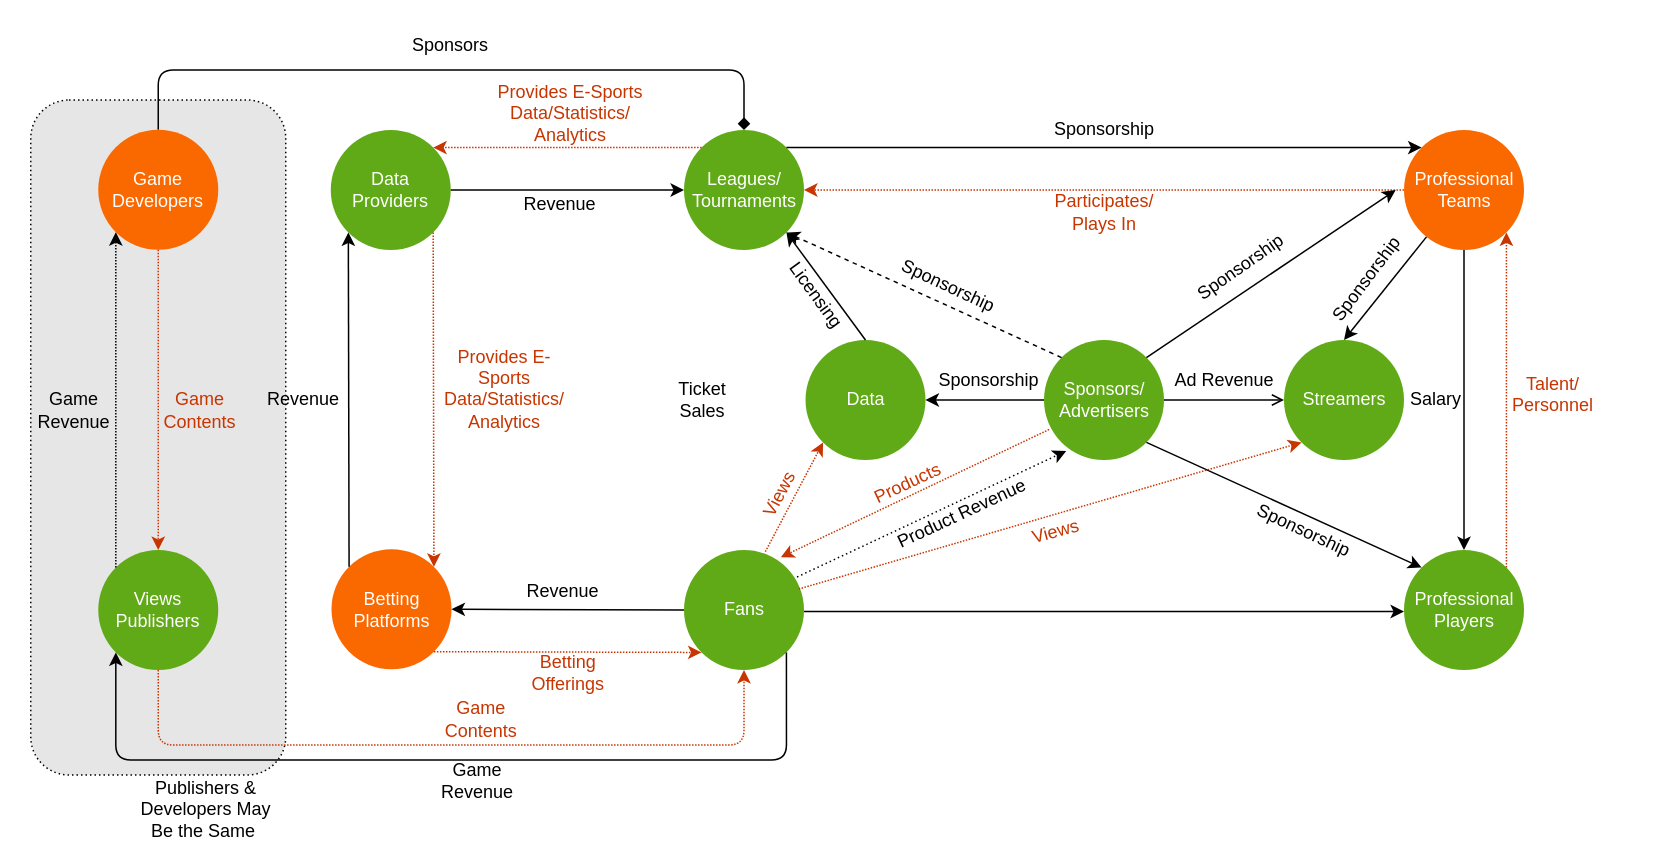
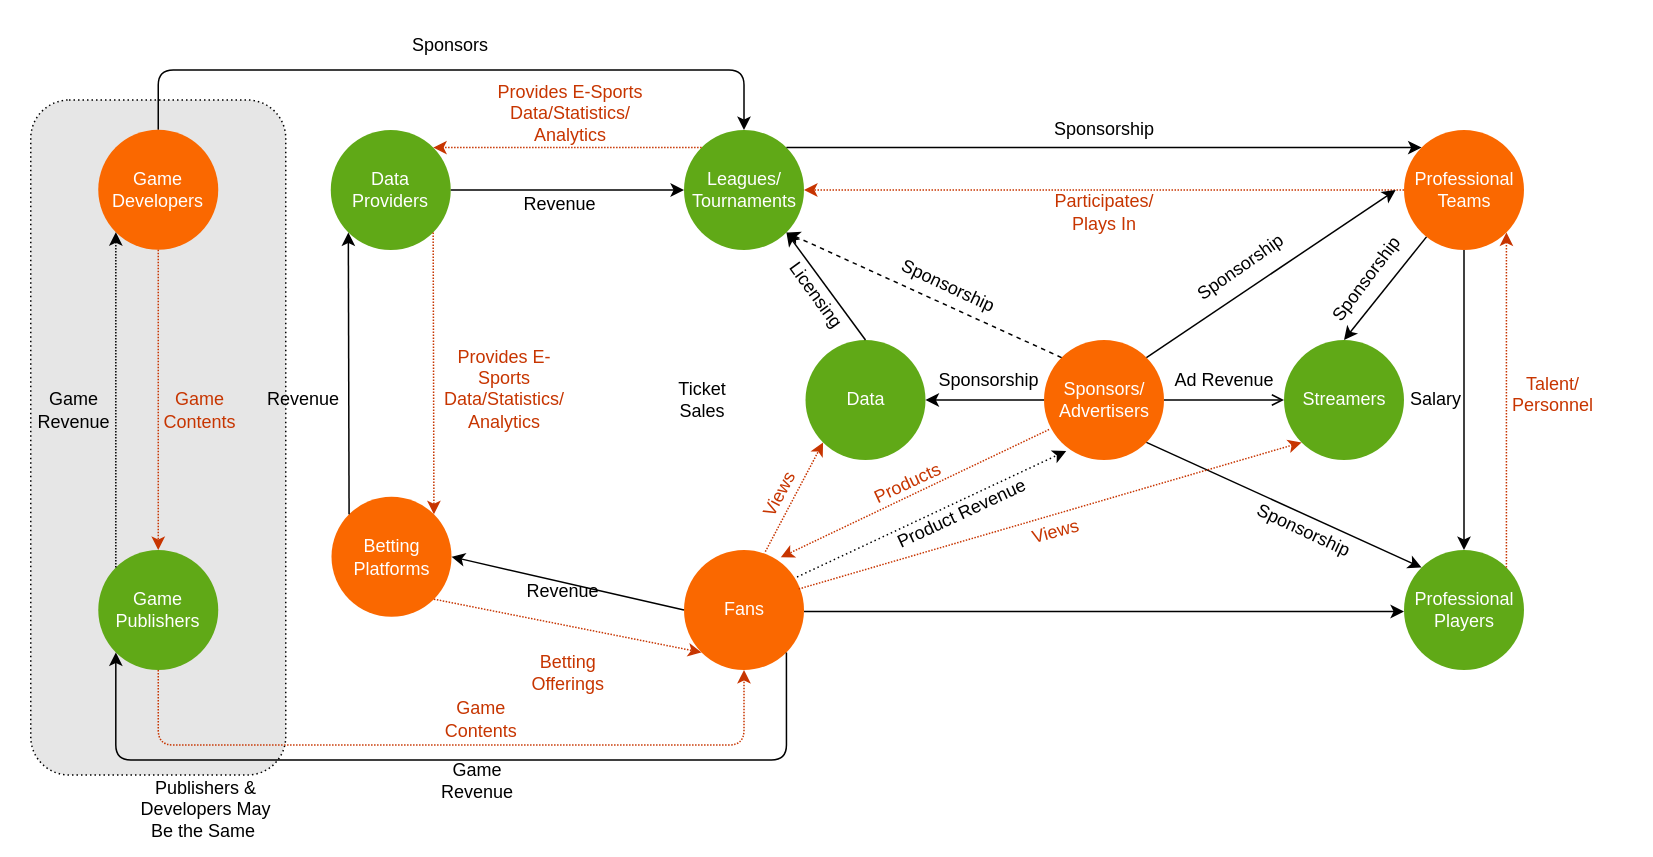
edge "Game Developers" -> "Leagues/ Tournaments": arrowhead diamond -> classic
node "Sponsors/ Advertisers": fillcolor #60a917 -> #fa6800
node "Betting Platforms": moved (392, 609) -> (392, 557)
node "Views Publishers": label "Views Publishers" -> "Game Publishers"
node "Fans": fillcolor #60a917 -> #fa6800
